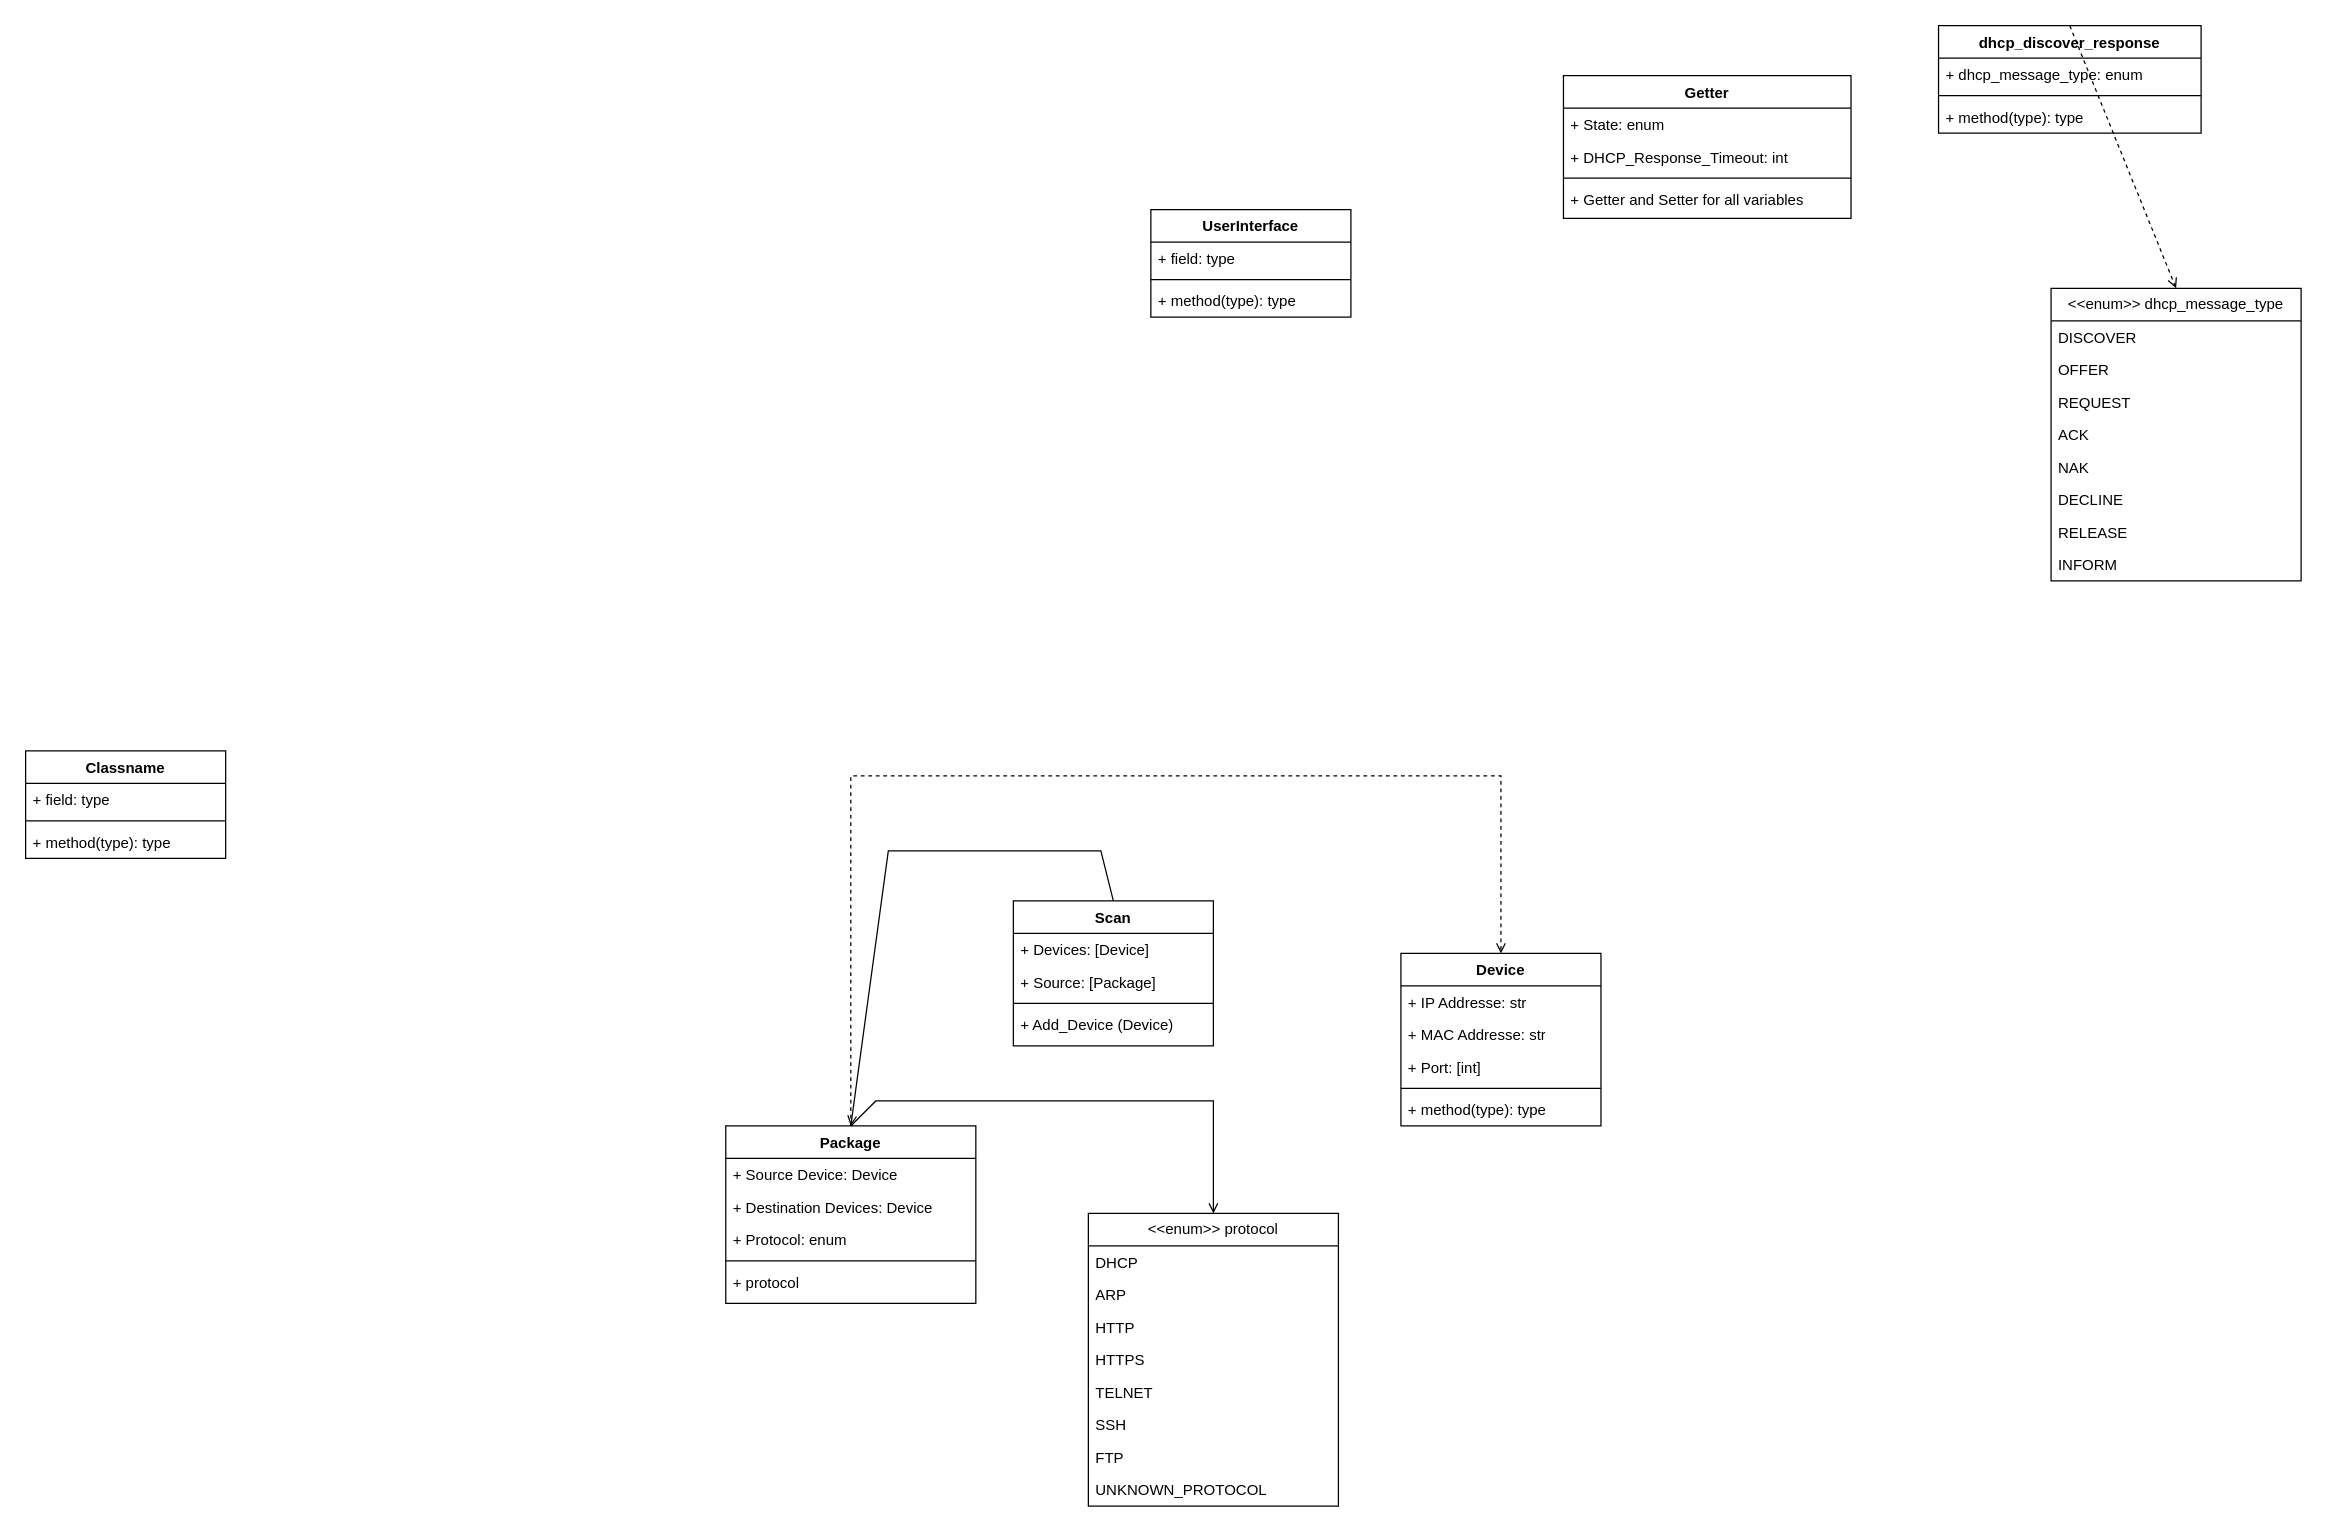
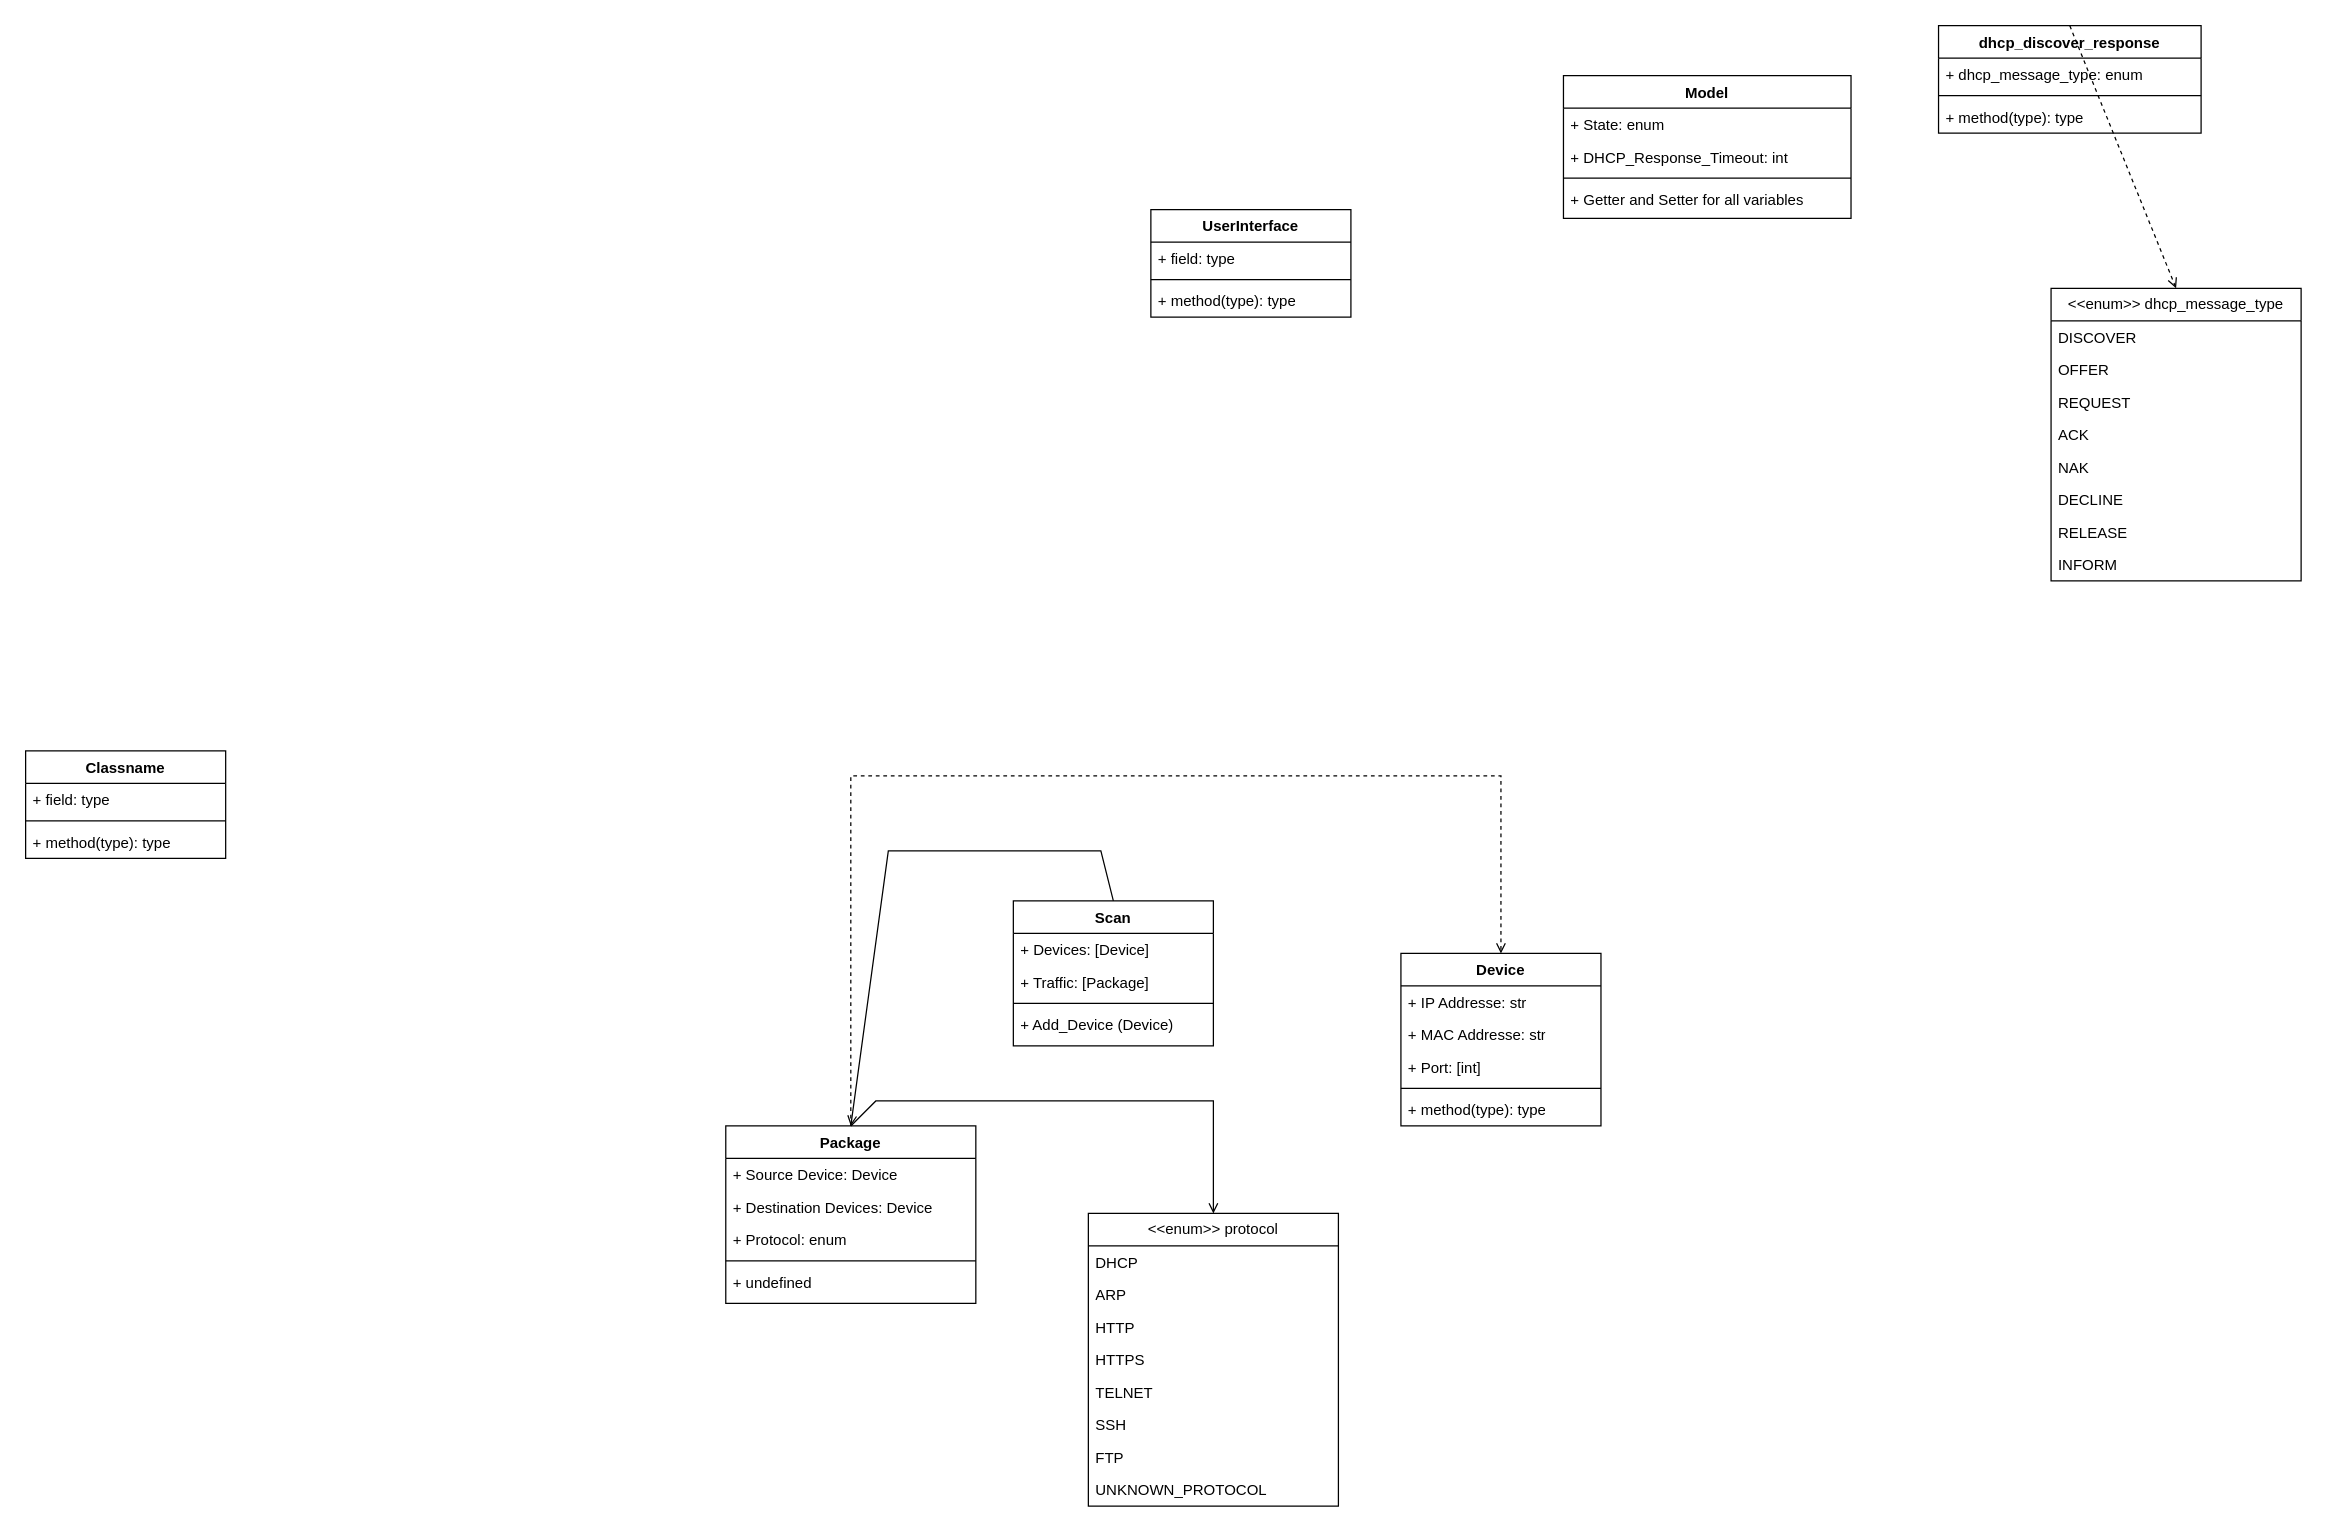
node "Getter": label "Getter" -> "Model"
node "+ Source: [Package]": label "+ Source: [Package]" -> "+ Traffic: [Package]"
node "+ protocol": label "+ protocol" -> "+ undefined"
